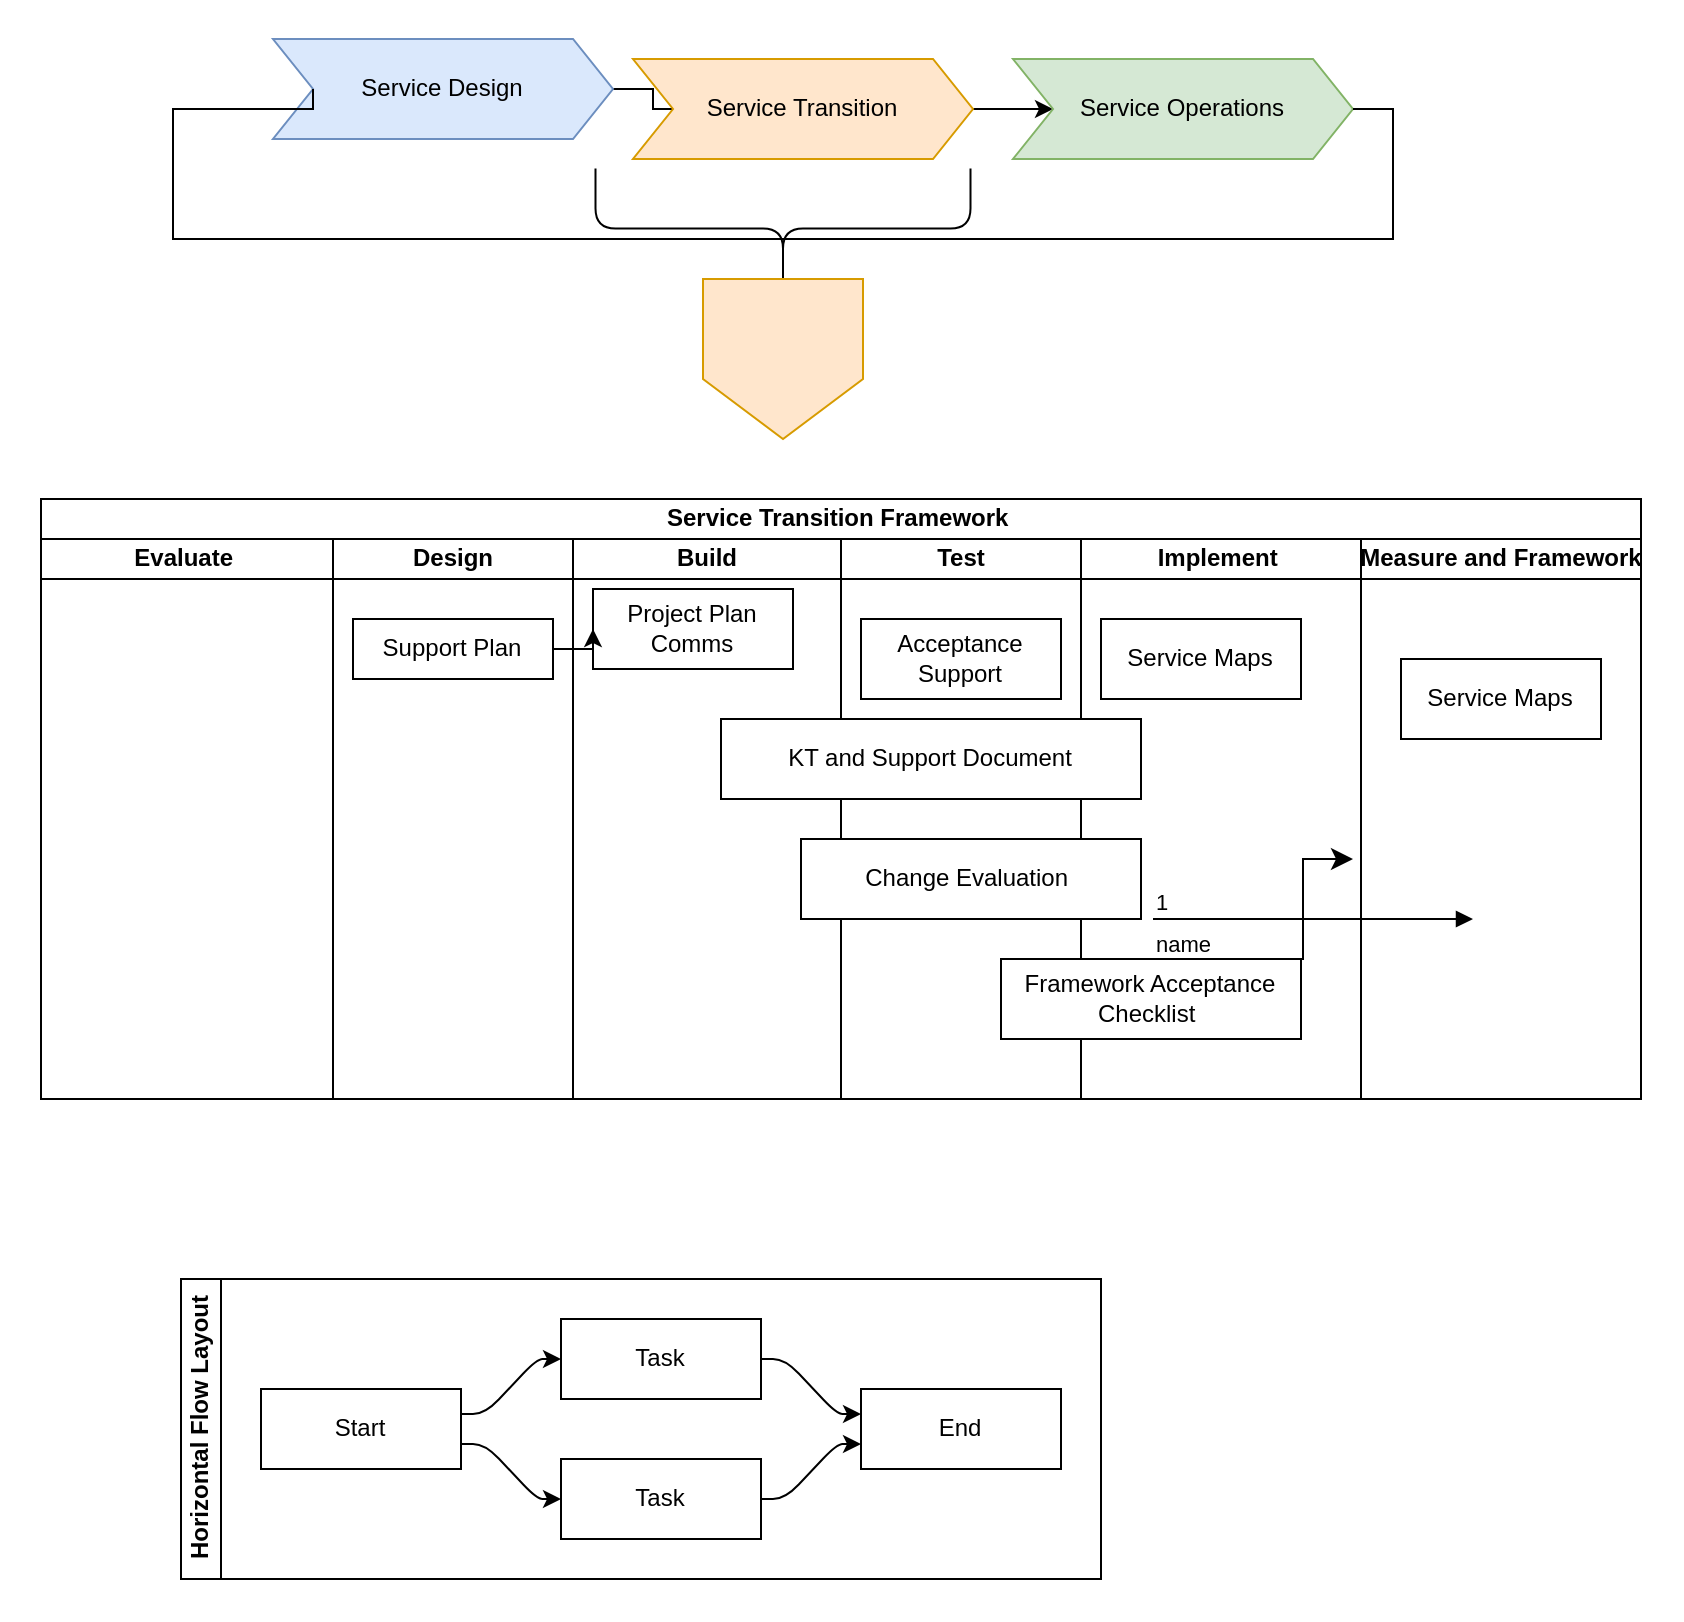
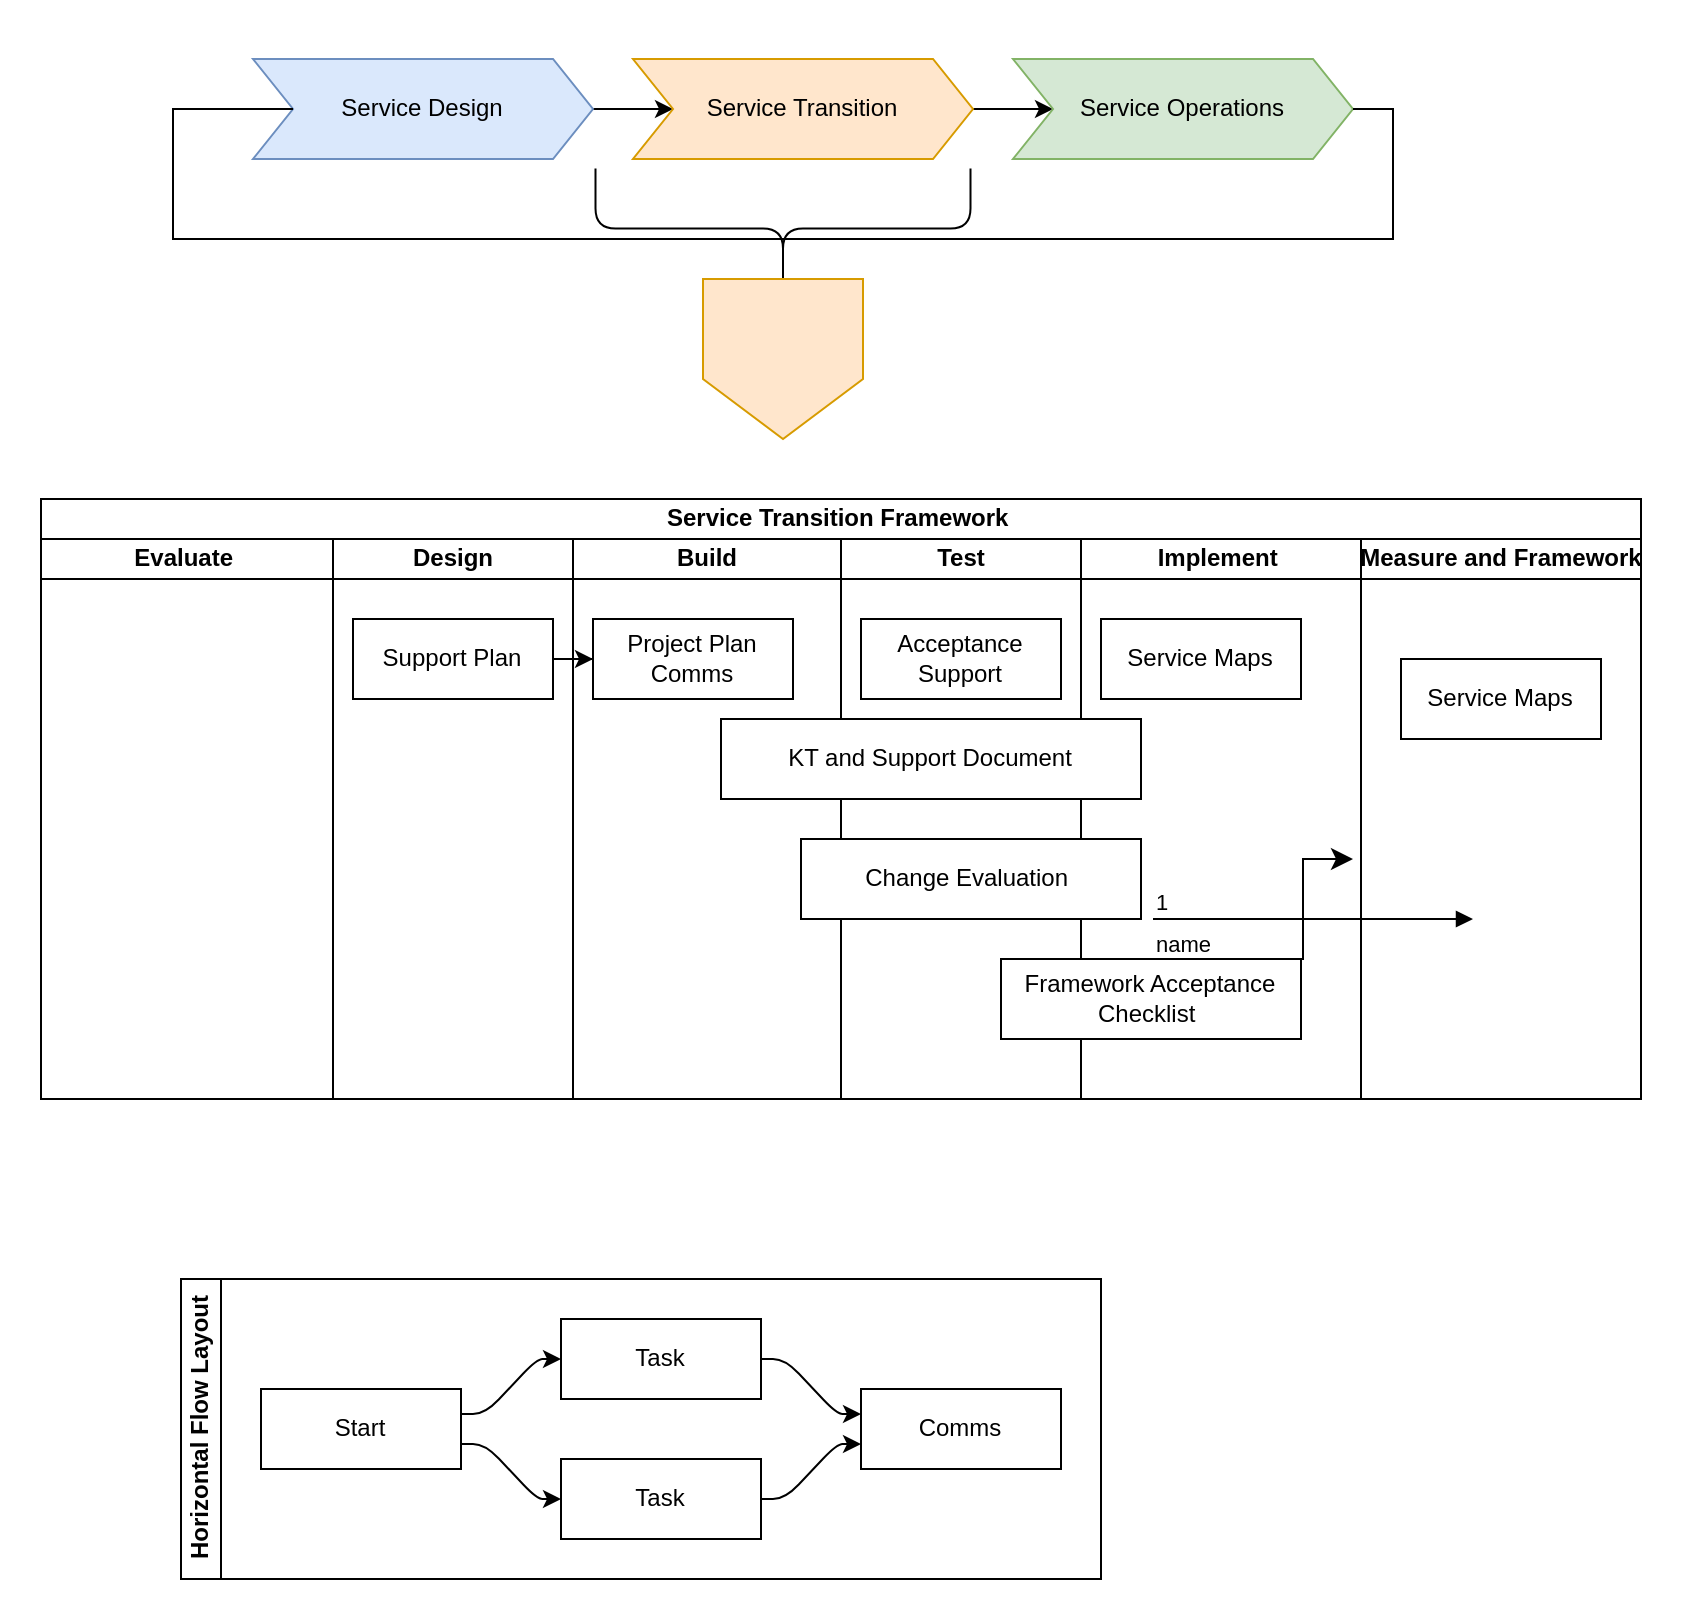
node "Service Design": moved (443, 89) -> (423, 109)
node "Project Plan Comms": moved (693, 629) -> (693, 659)
node "Support Plan": size 200x60 -> 200x80
node "End": label "End" -> "Comms"
